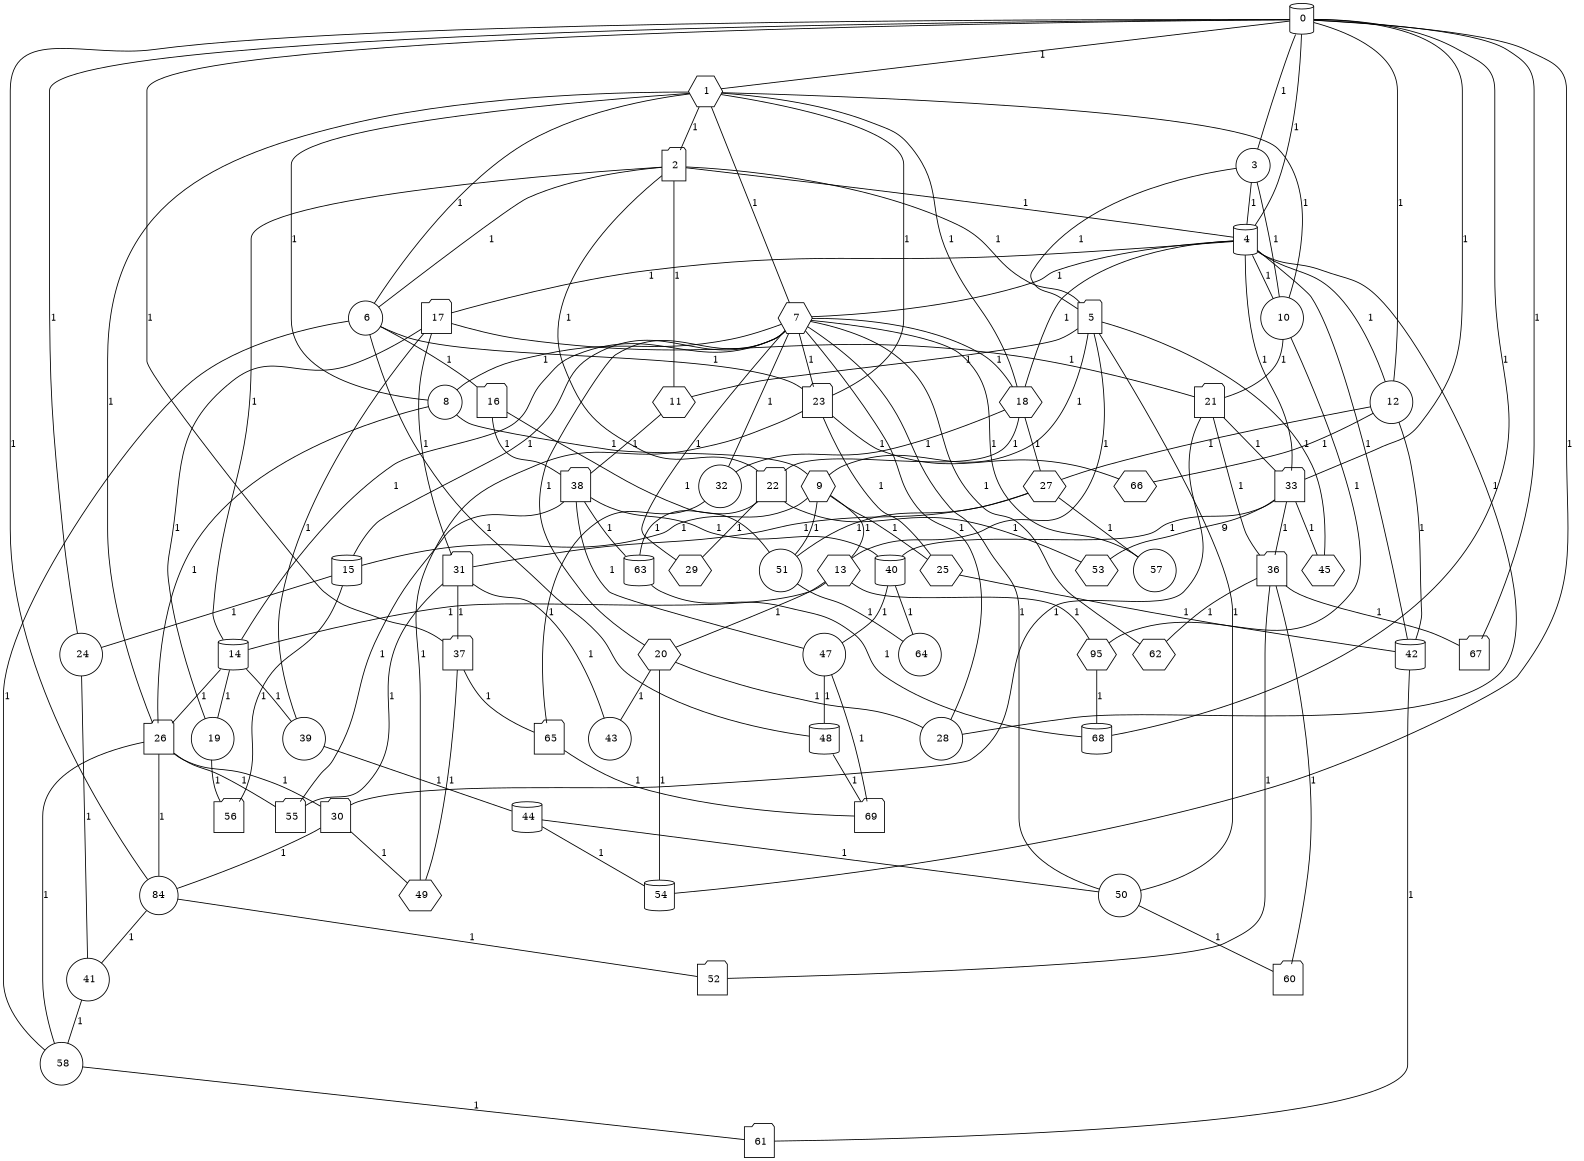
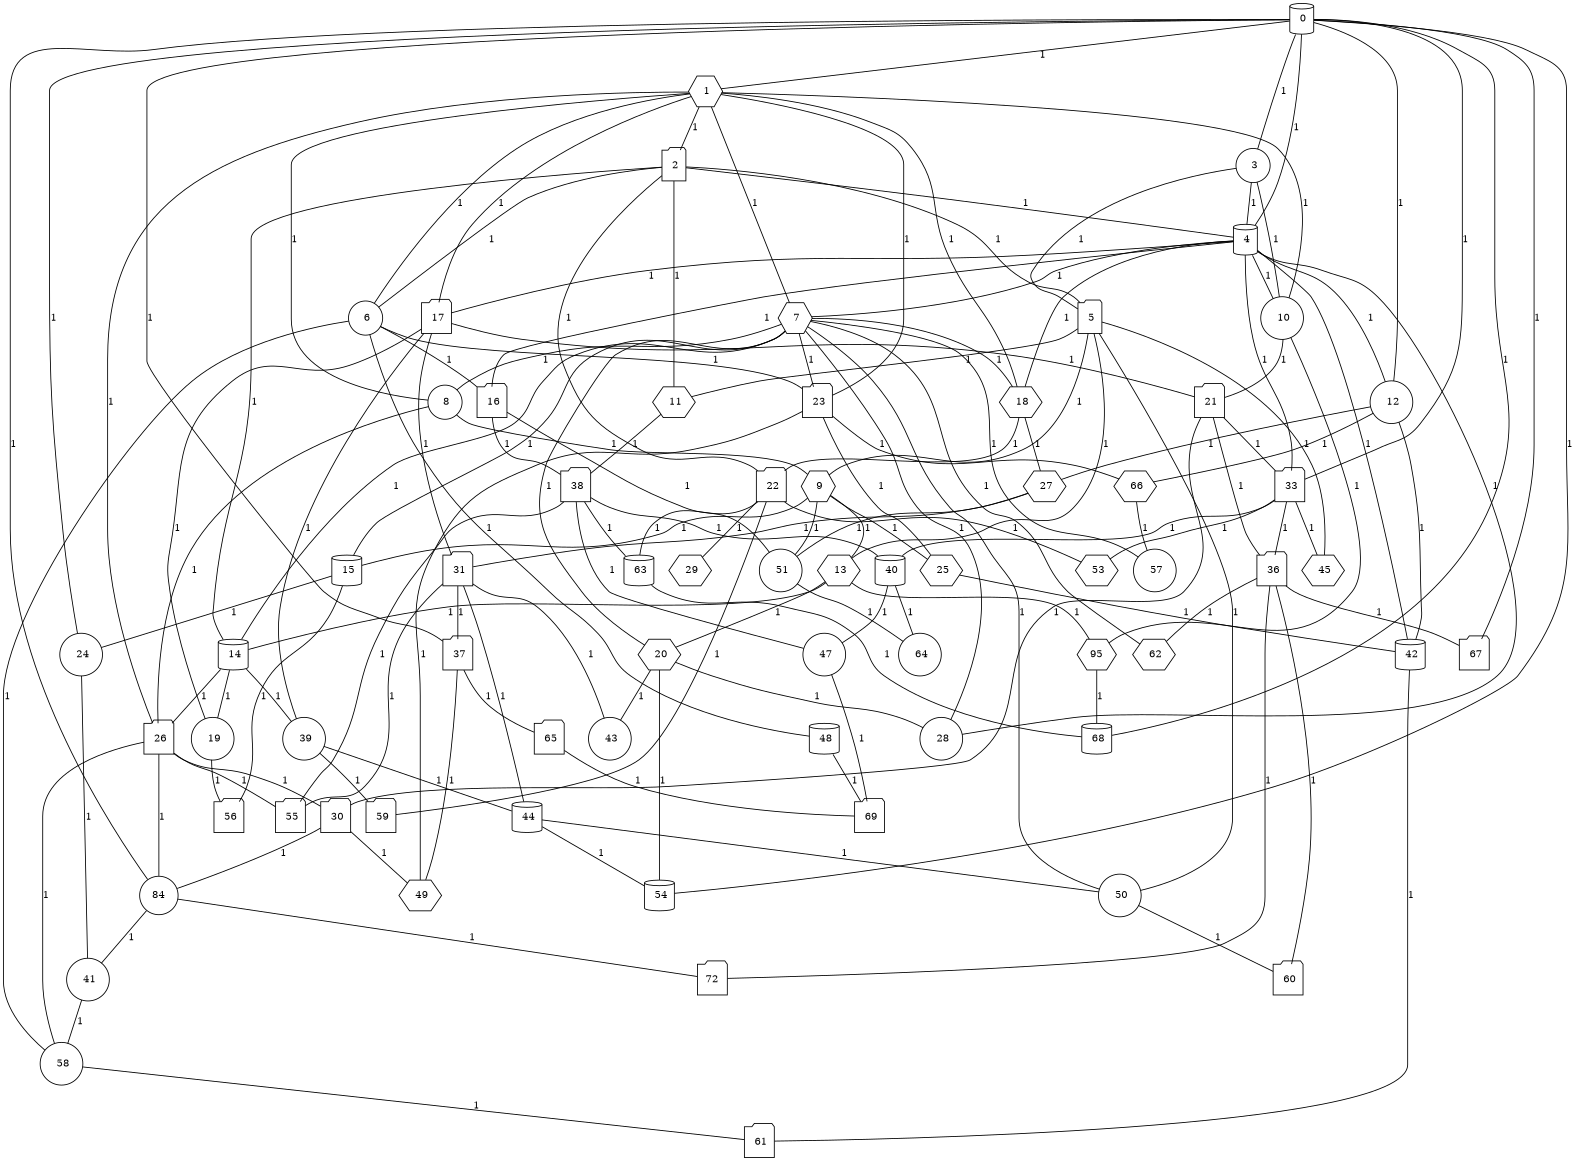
edge "1" -- "17": added, label "1"
edge "4" -- "16": added, label "1"
edge "7" -- "29": removed, label "1"
node "32": removed
edge "27" -- "57": now "66" -- "57"
edge "33" -- "53": label "9" -> "1"
edge "31" -- "44": added, label "1"
edge "47" -- "48": removed, label "1"
node "59": added
node "52": label "52" -> "72"
